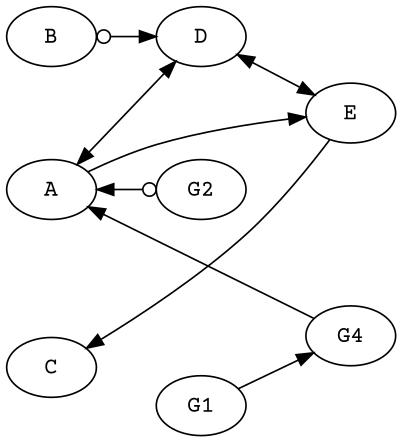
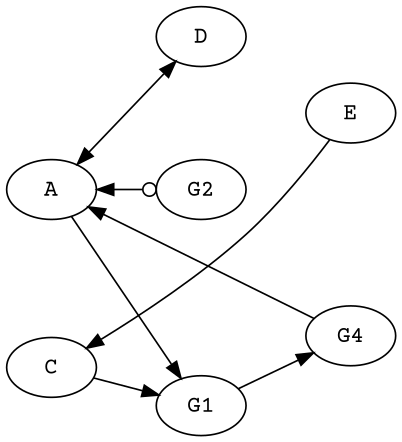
node "B": removed
edge "D" -- "E": removed
edge "E" -- "A": now "G1" -- "A"
edge "C" -- "G1": added
